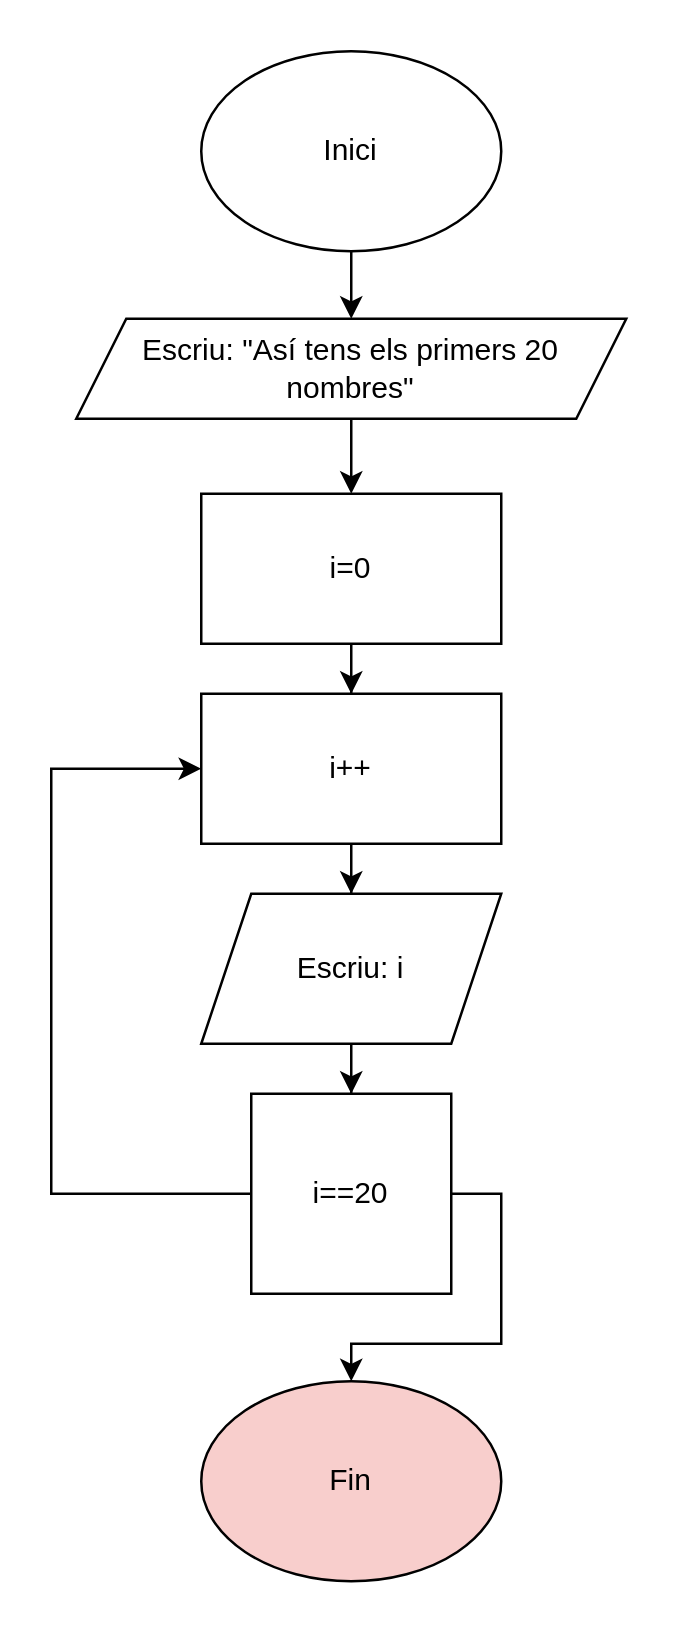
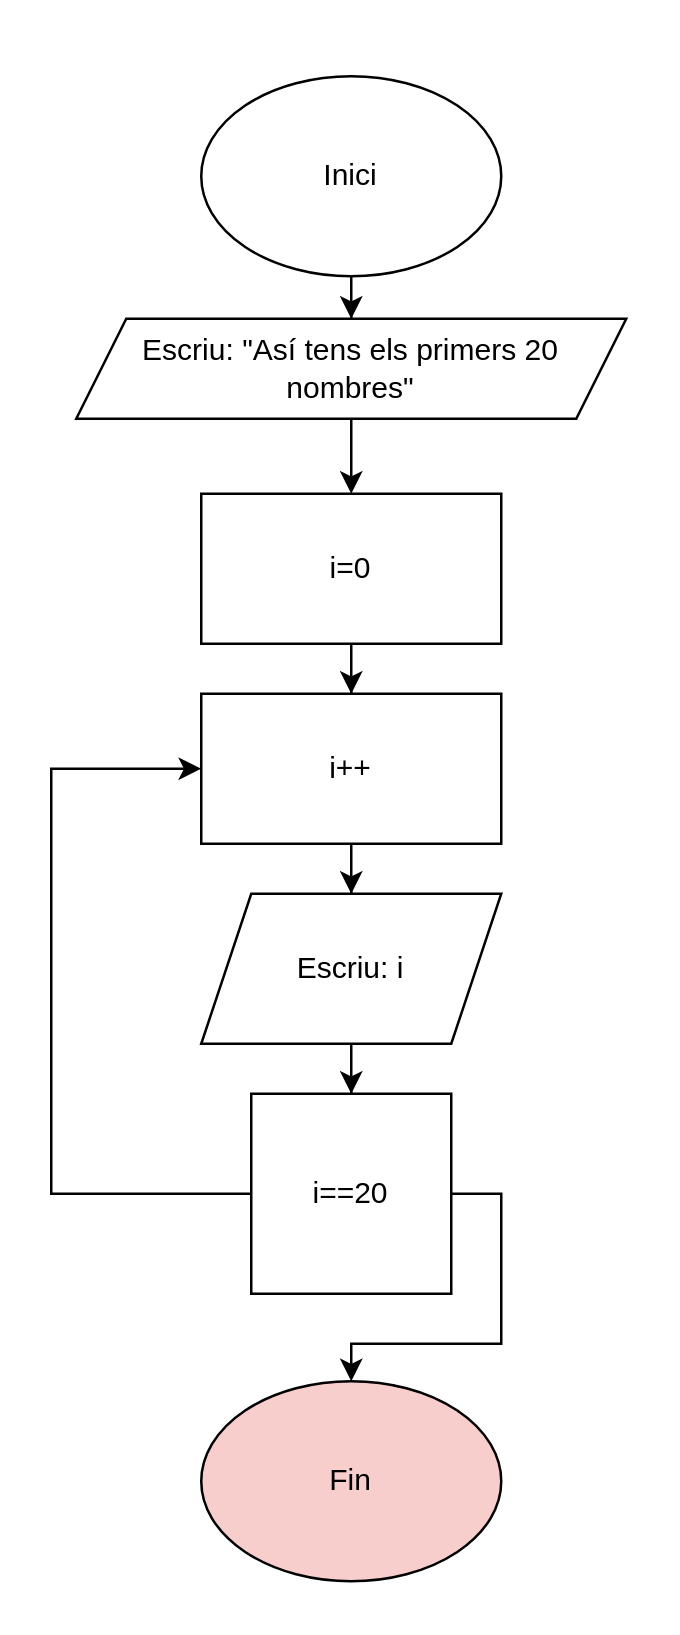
node "Inici": moved (351, 151) -> (351, 176)
